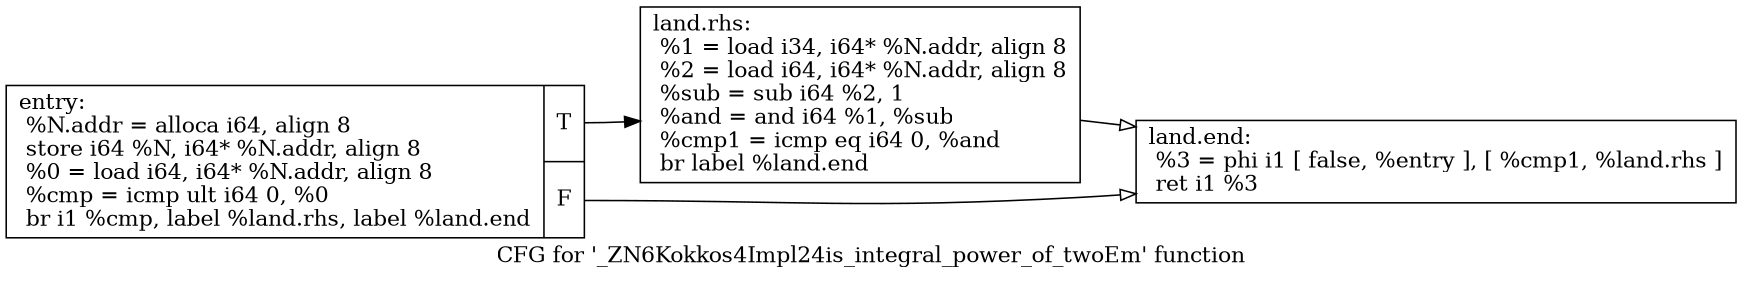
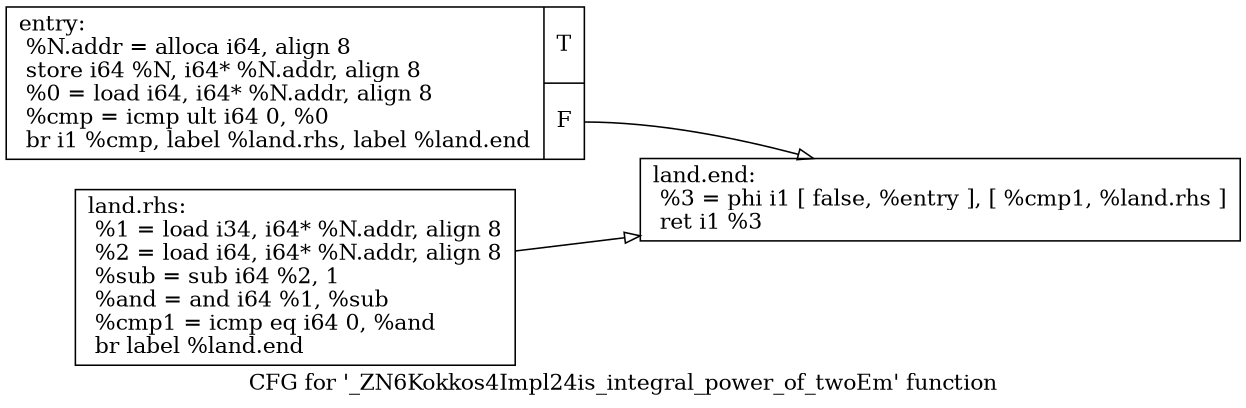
edge "entry:" -> "land.rhs:": removed
